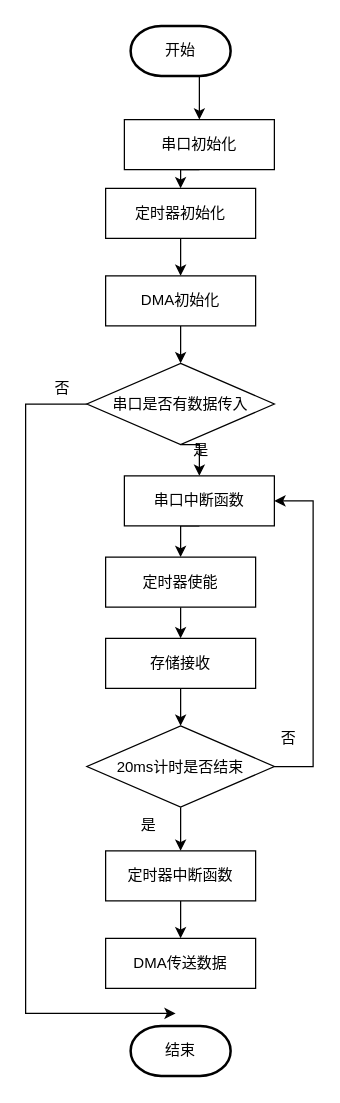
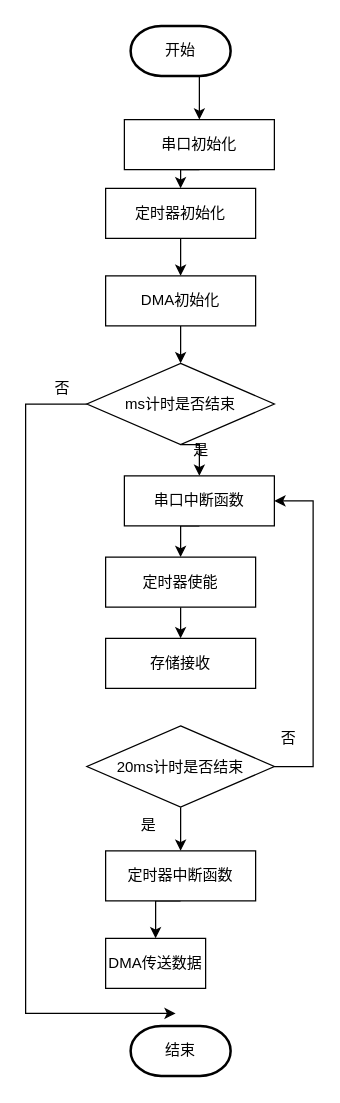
node "串口是否有数据传入": label "串口是否有数据传入" -> "ms计时是否结束"
edge "存储接收" -> "20ms计时是否结束": removed
node "DMA传送数据": size 150x50 -> 100x50
